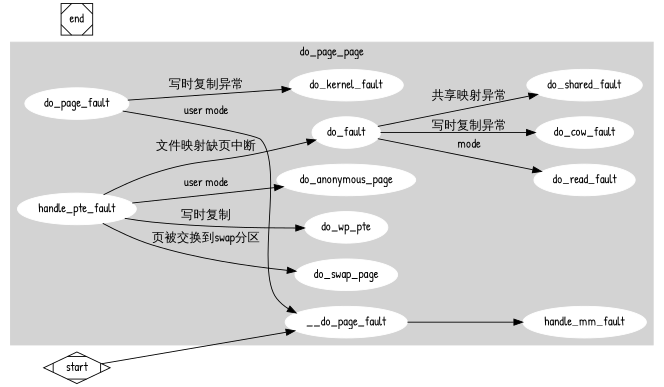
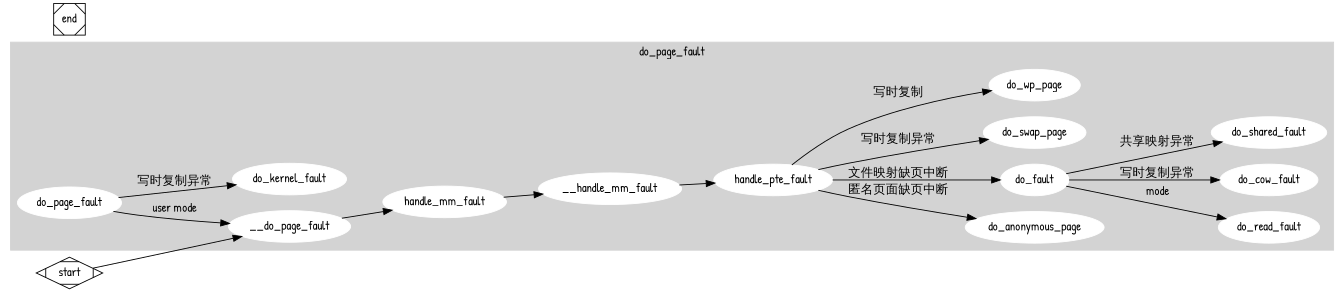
cluster "do_page_page": label "do_page_page" -> "do_page_fault"
edge "handle_pte_fault" -> "do_anonymous_page": label "user mode" -> "匿名页面缺页中断"
node "__handle_mm_fault": added
node "do_wp_pte": label "do_wp_pte" -> "do_wp_page"
edge "handle_pte_fault" -> "do_swap_page": label "页被交换到swap分区" -> "写时复制异常"
